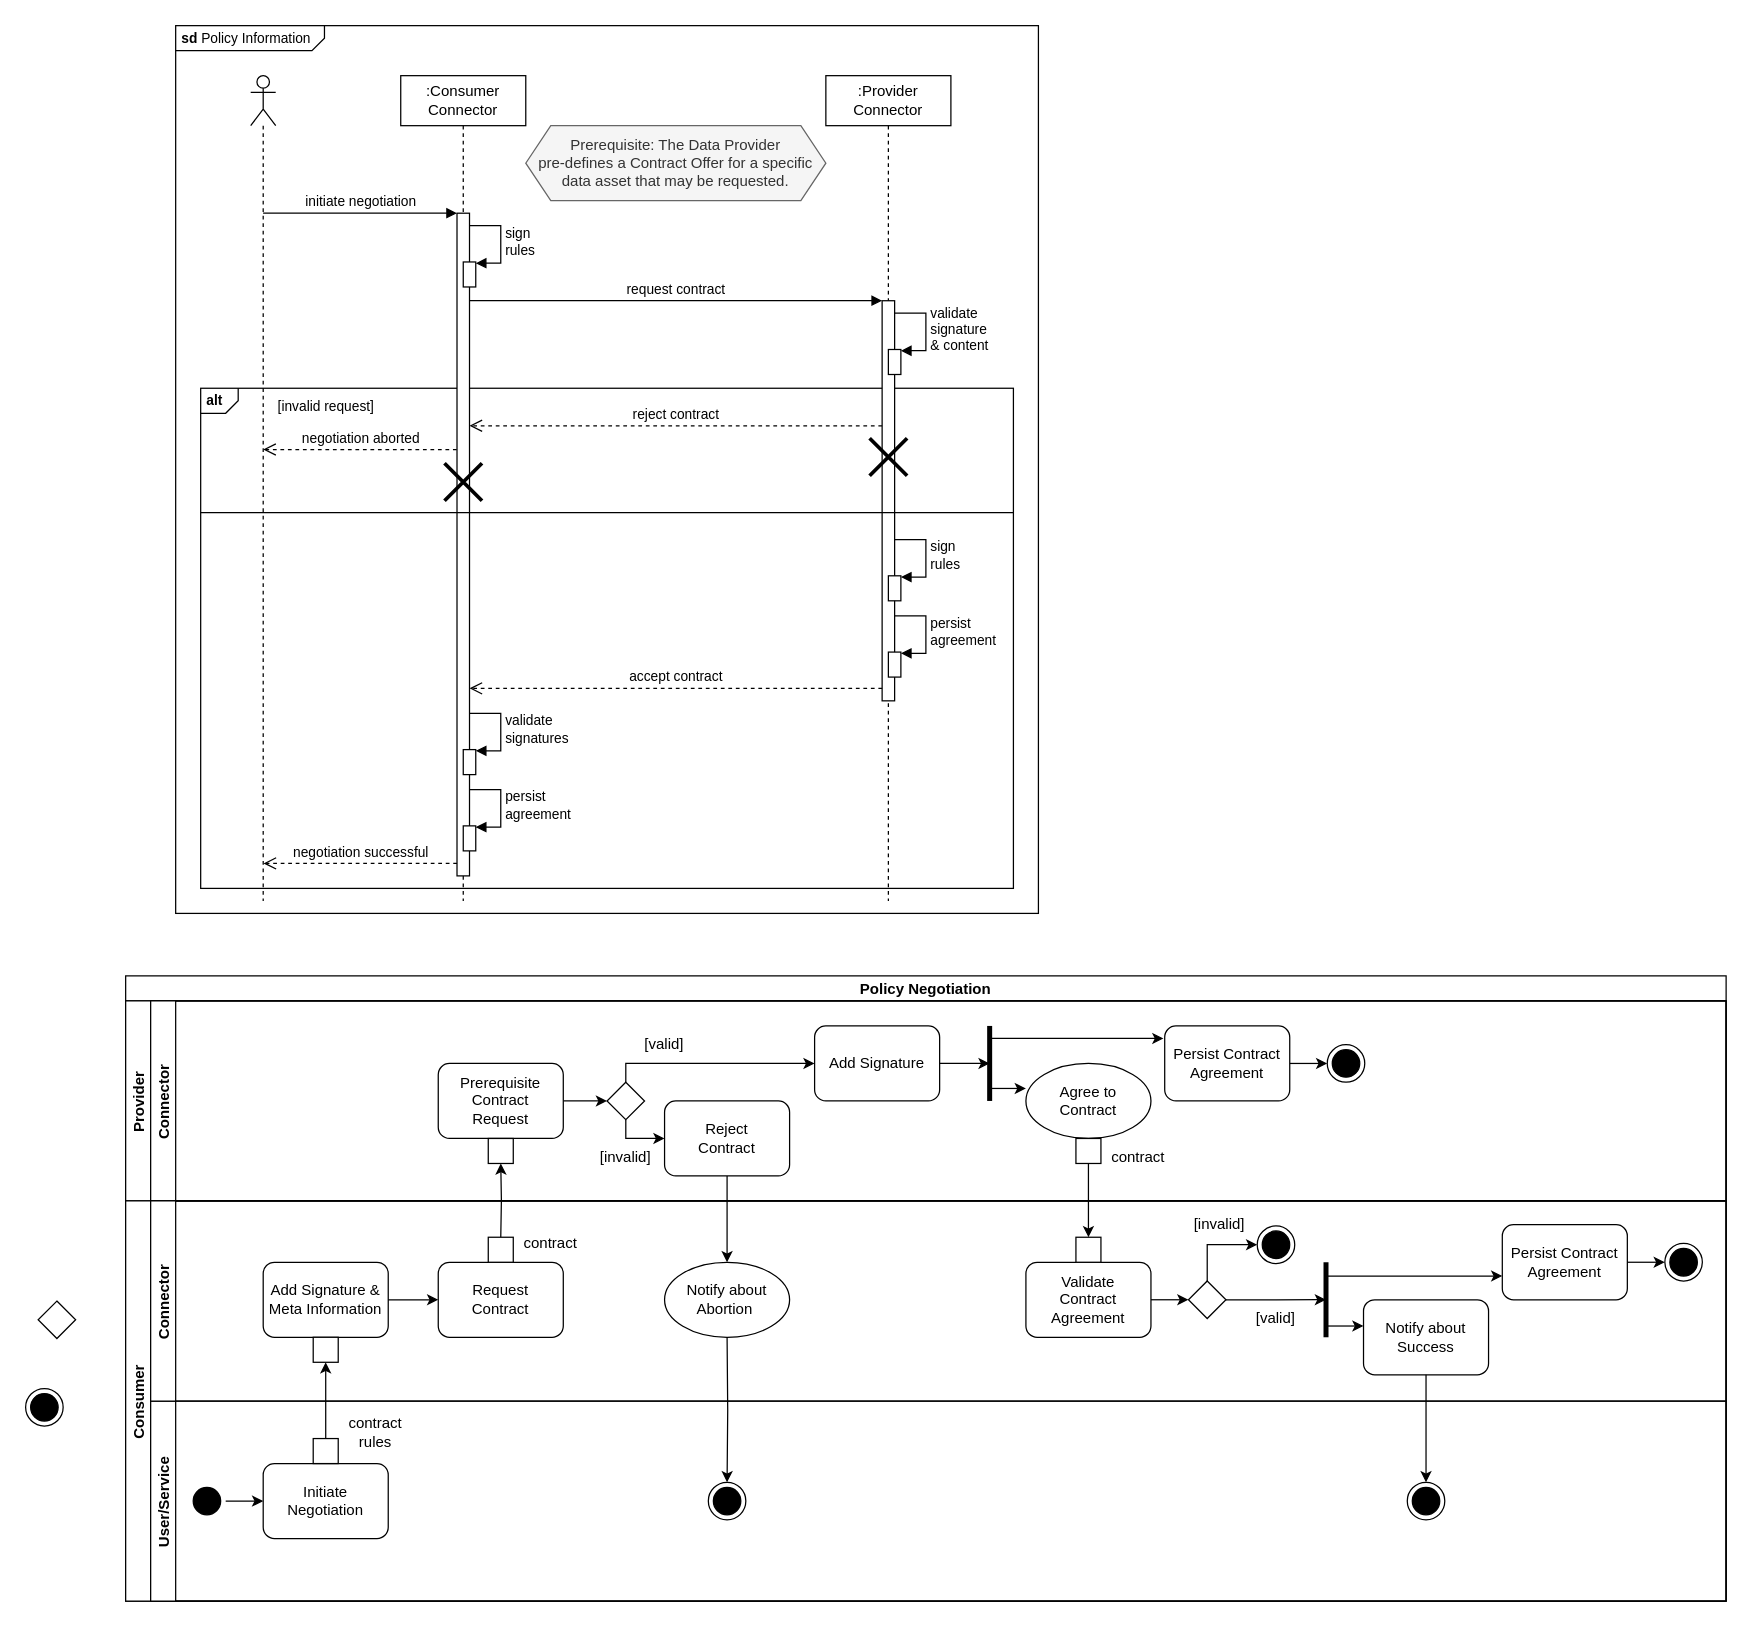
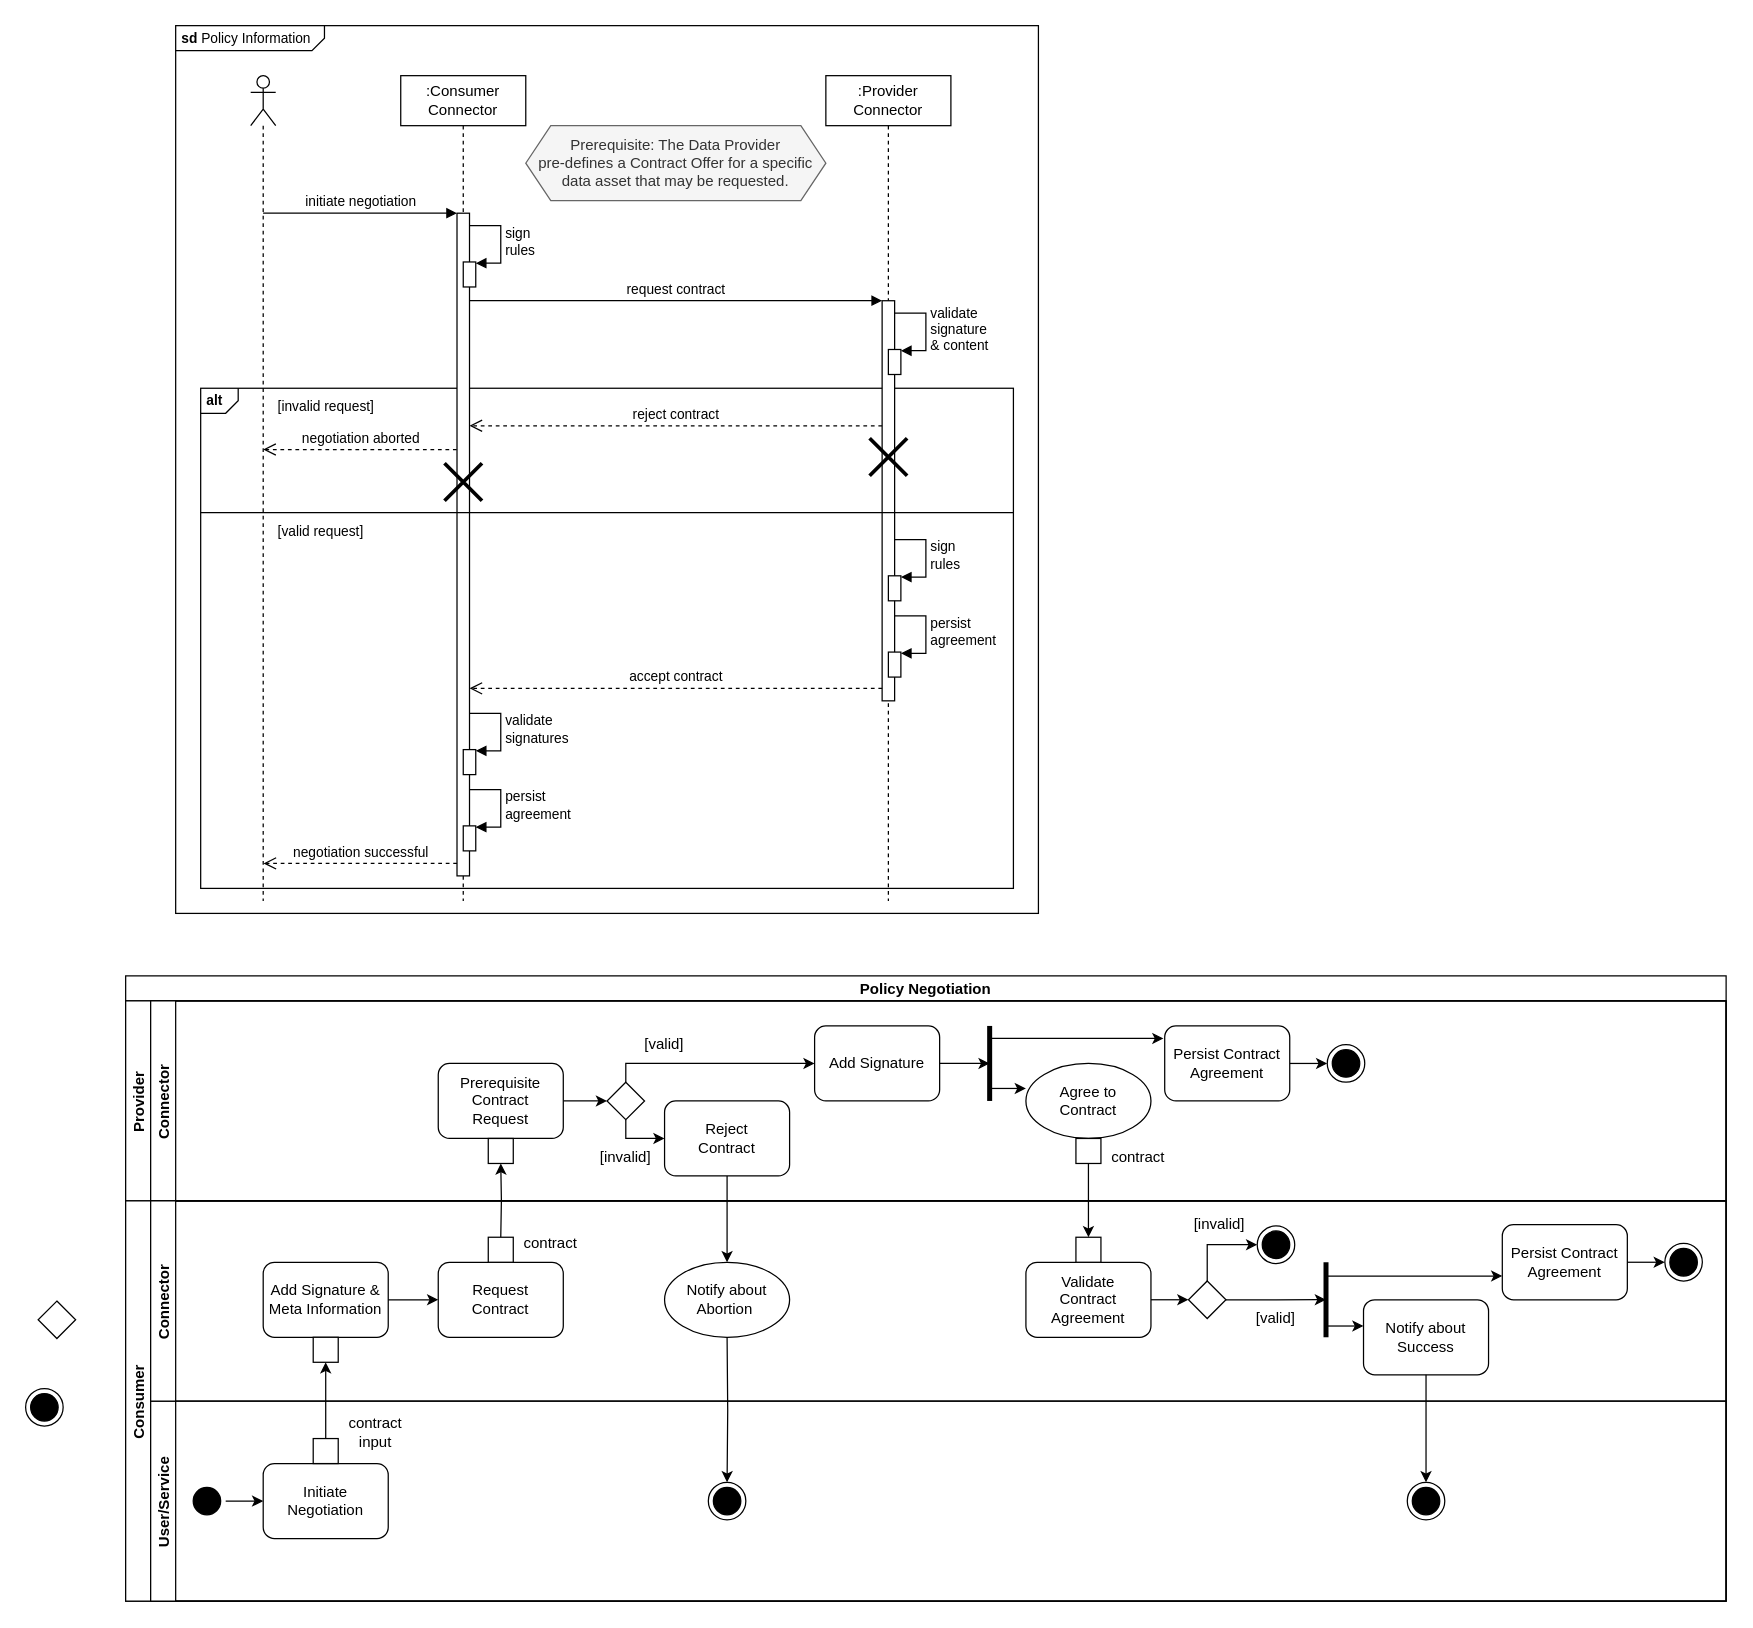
node "[valid request]": added
node "contract rules": label "contract rules" -> "contract input"
